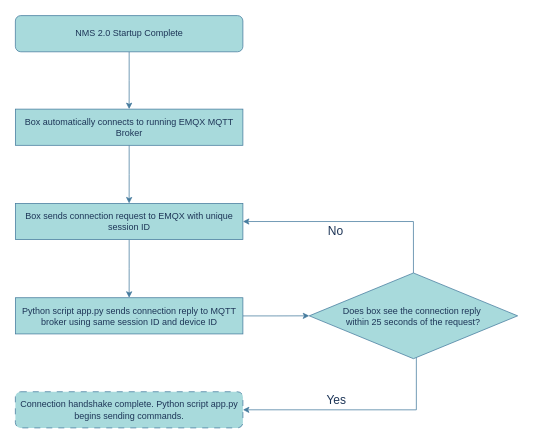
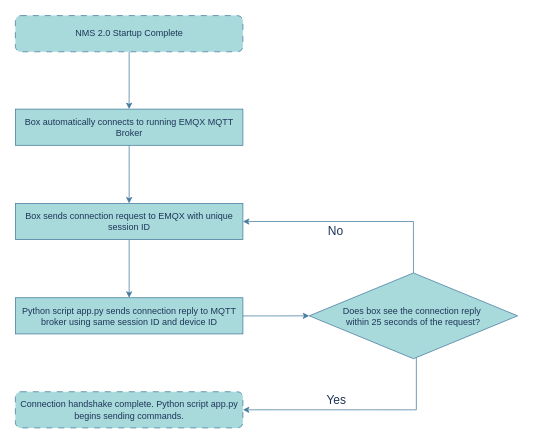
node "NMS 2.0 Startup Complete": style solid -> dashed
